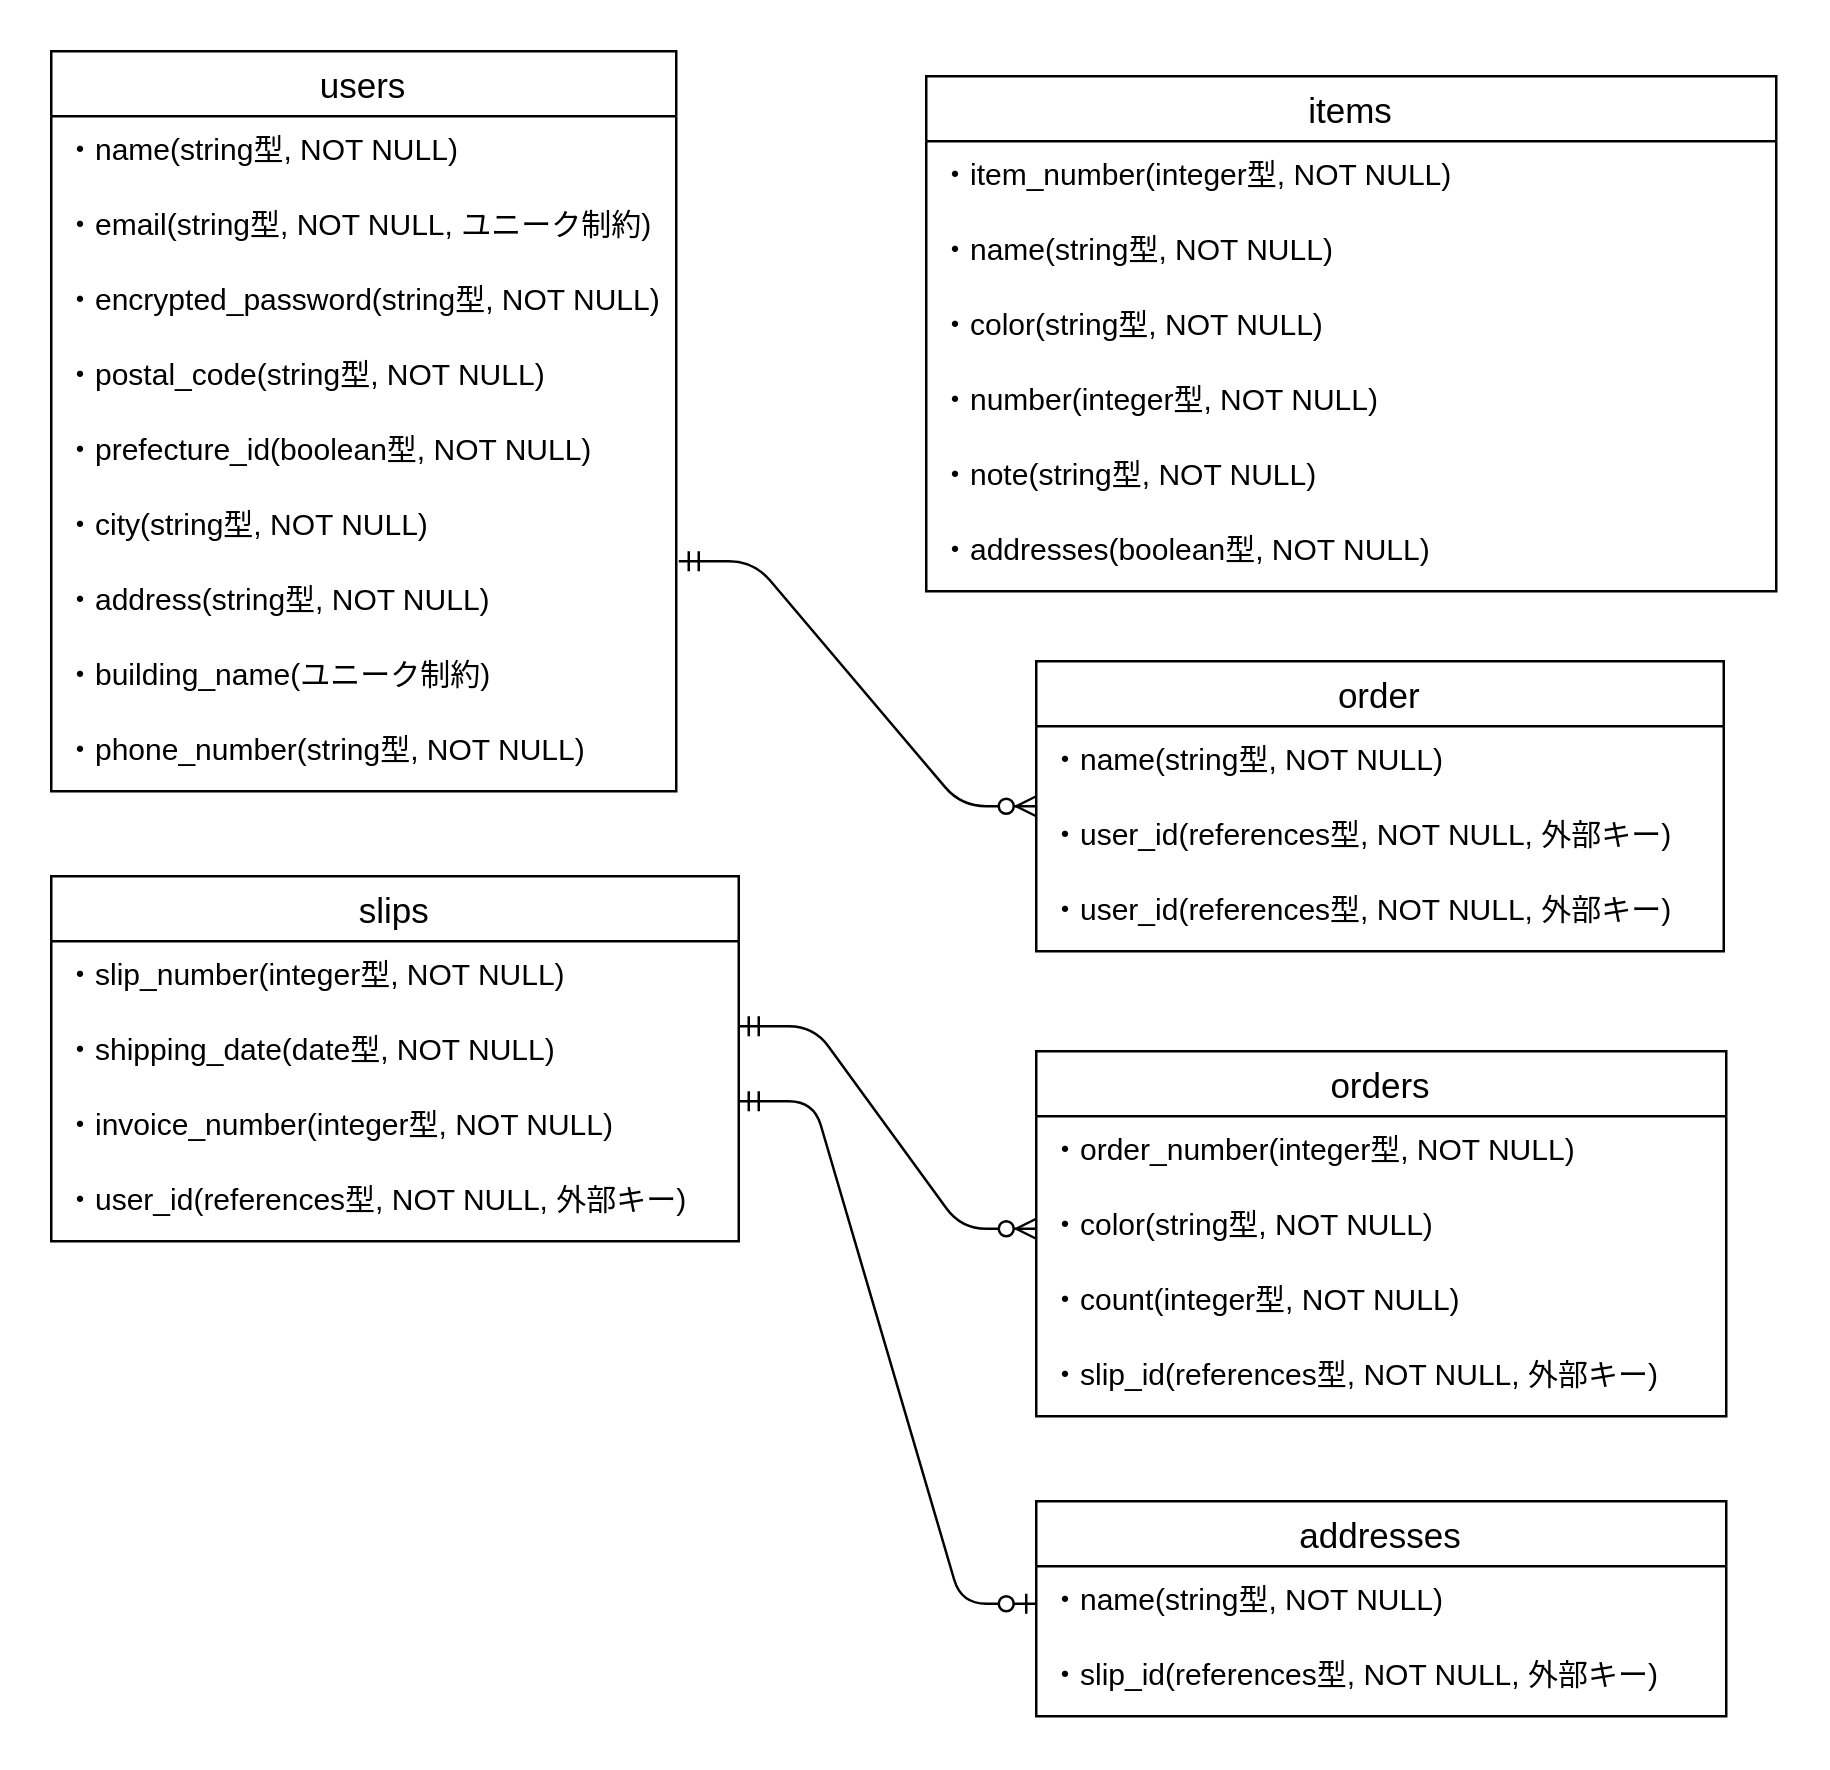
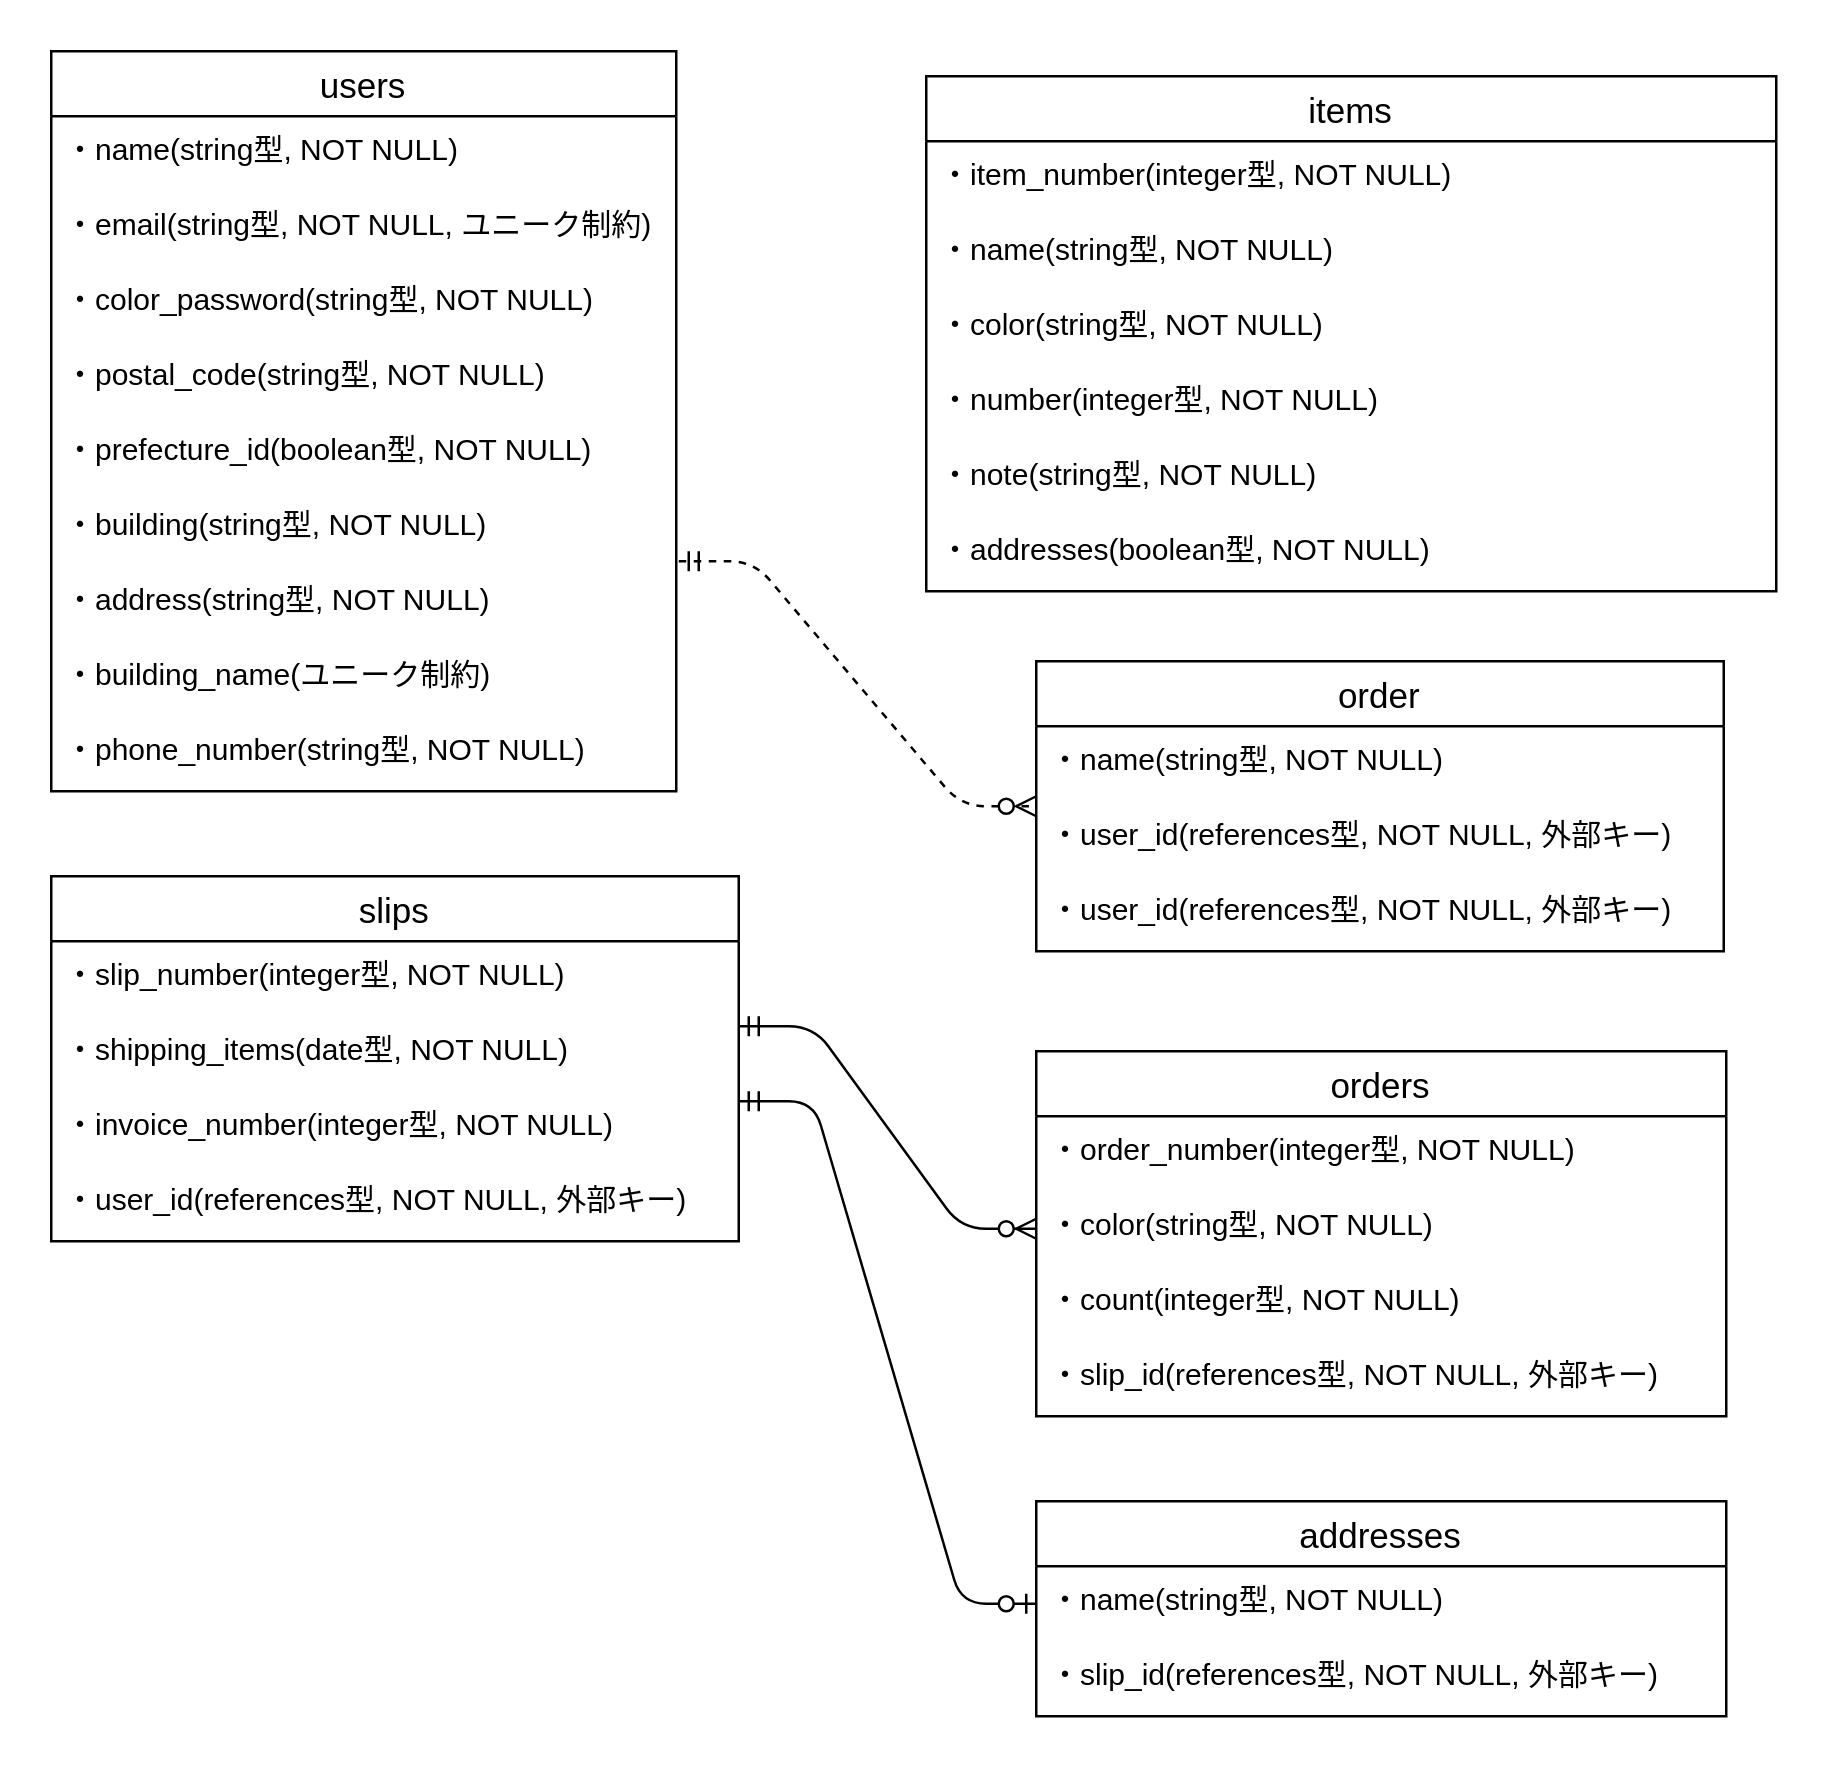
node "・encrypted_password(string型, NOT NULL)": label "・encrypted_password(string型, NOT NULL)" -> "・color_password(string型, NOT NULL)"
node "・city(string型, NOT NULL)": label "・city(string型, NOT NULL)" -> "・building(string型, NOT NULL)"
edge "・address(string型, NOT NULL)" -- "order": style solid -> dashed
node "・shipping_date(date型, NOT NULL)": label "・shipping_date(date型, NOT NULL)" -> "・shipping_items(date型, NOT NULL)"
